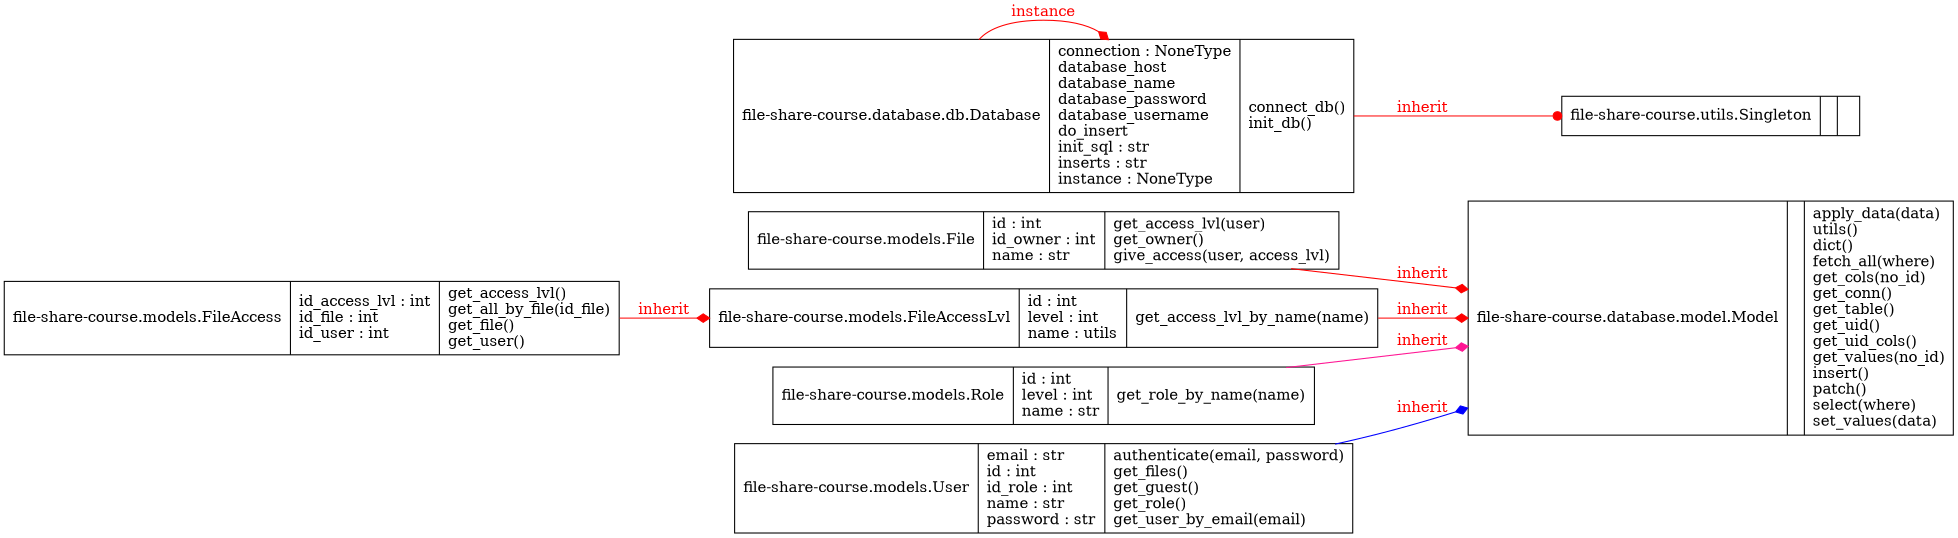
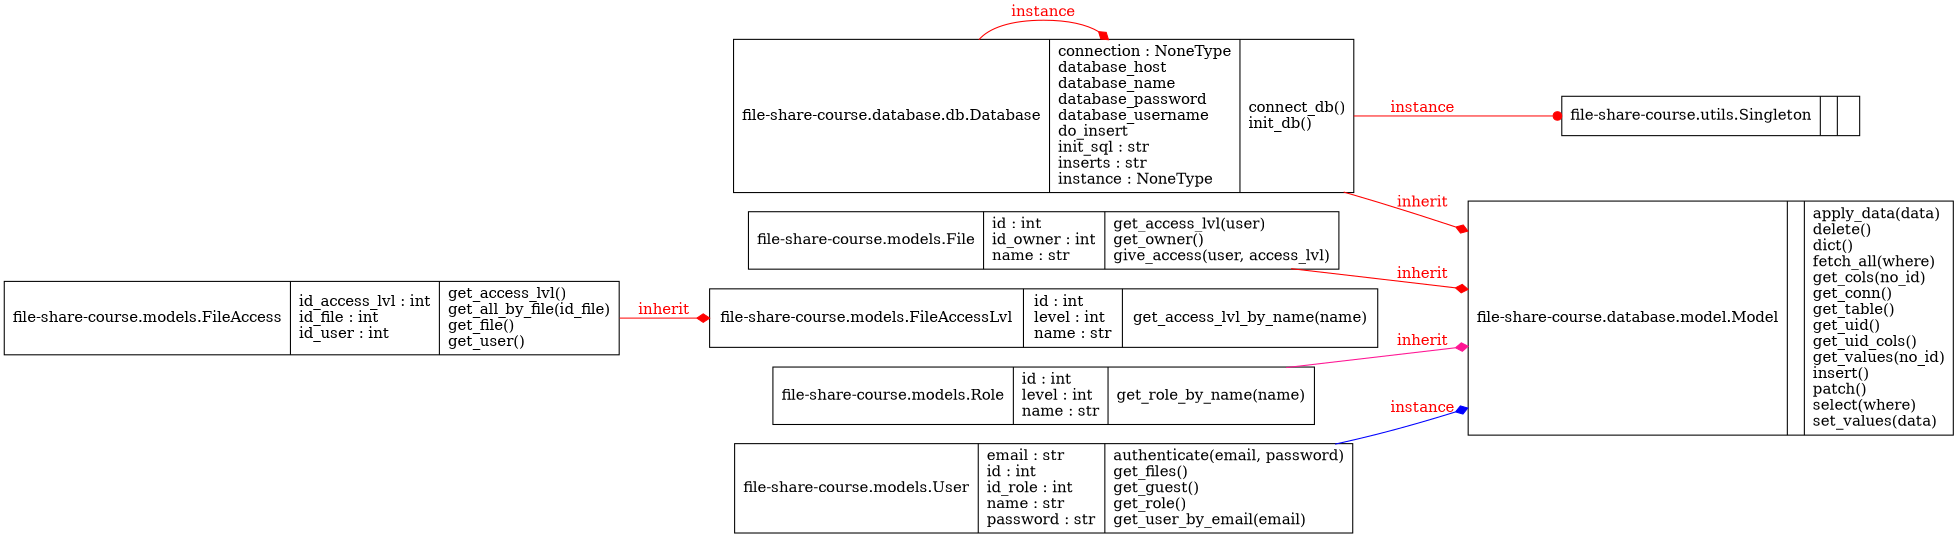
edge "file-share-course.database.db.Database" -> "file-share-course.utils.Singleton": label "inherit" -> "instance"
node "file-share-course.database.model.Model": text "utils()" -> "delete()"
edge "file-share-course.models.FileAccessLvl" -> "file-share-course.database.model.Model": now "file-share-course.database.db.Database" -> "file-share-course.database.model.Model"
node "file-share-course.models.FileAccessLvl": text "name : utils" -> "name : str"
edge "file-share-course.models.User" -> "file-share-course.database.model.Model": label "inherit" -> "instance"
